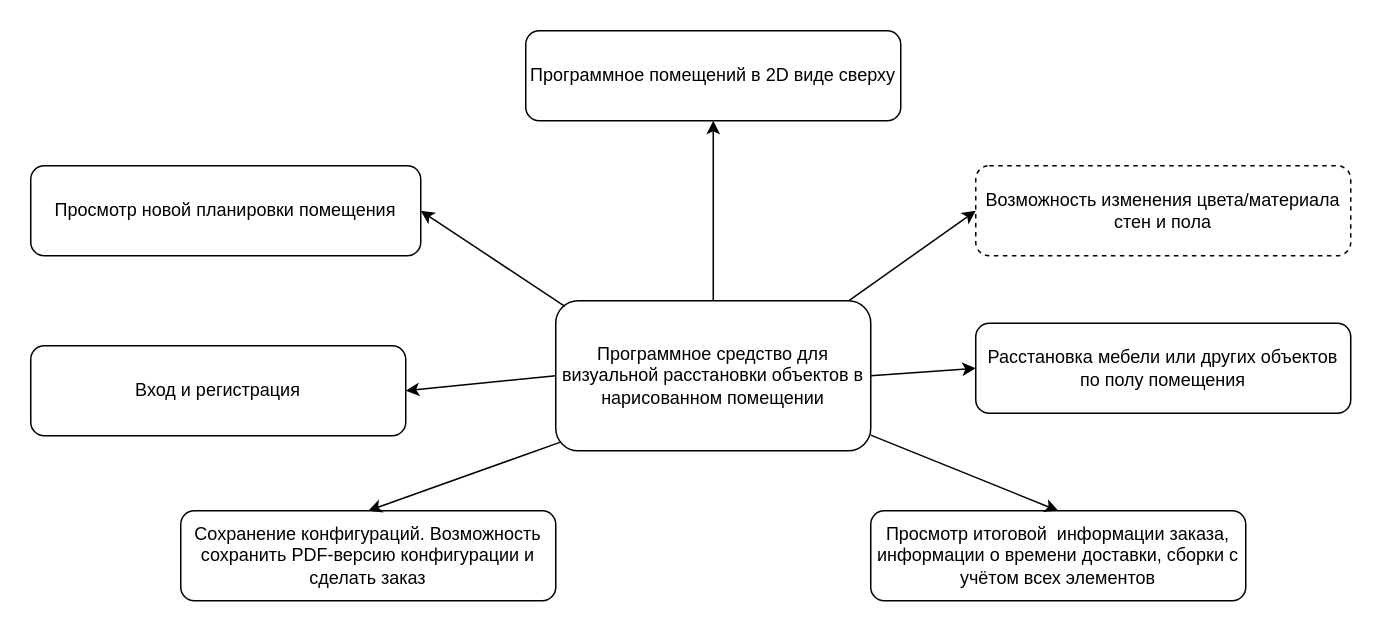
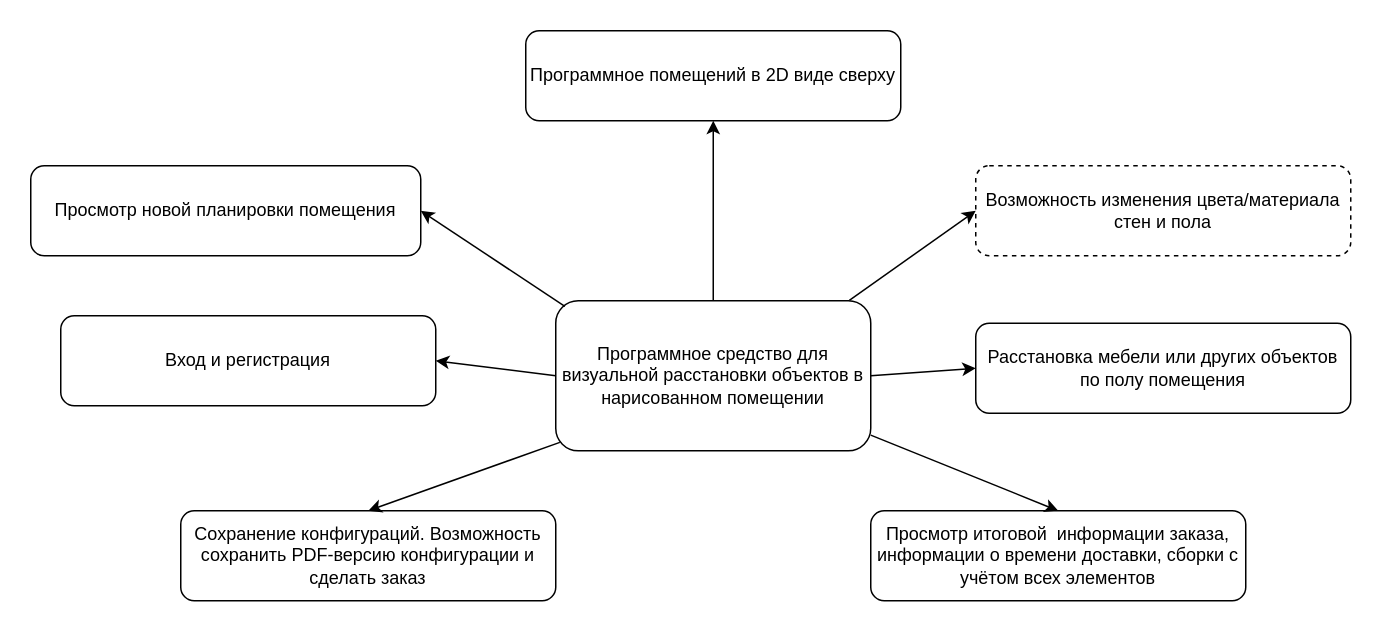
node "Вход и регистрация": moved (218, 391) -> (248, 361)
